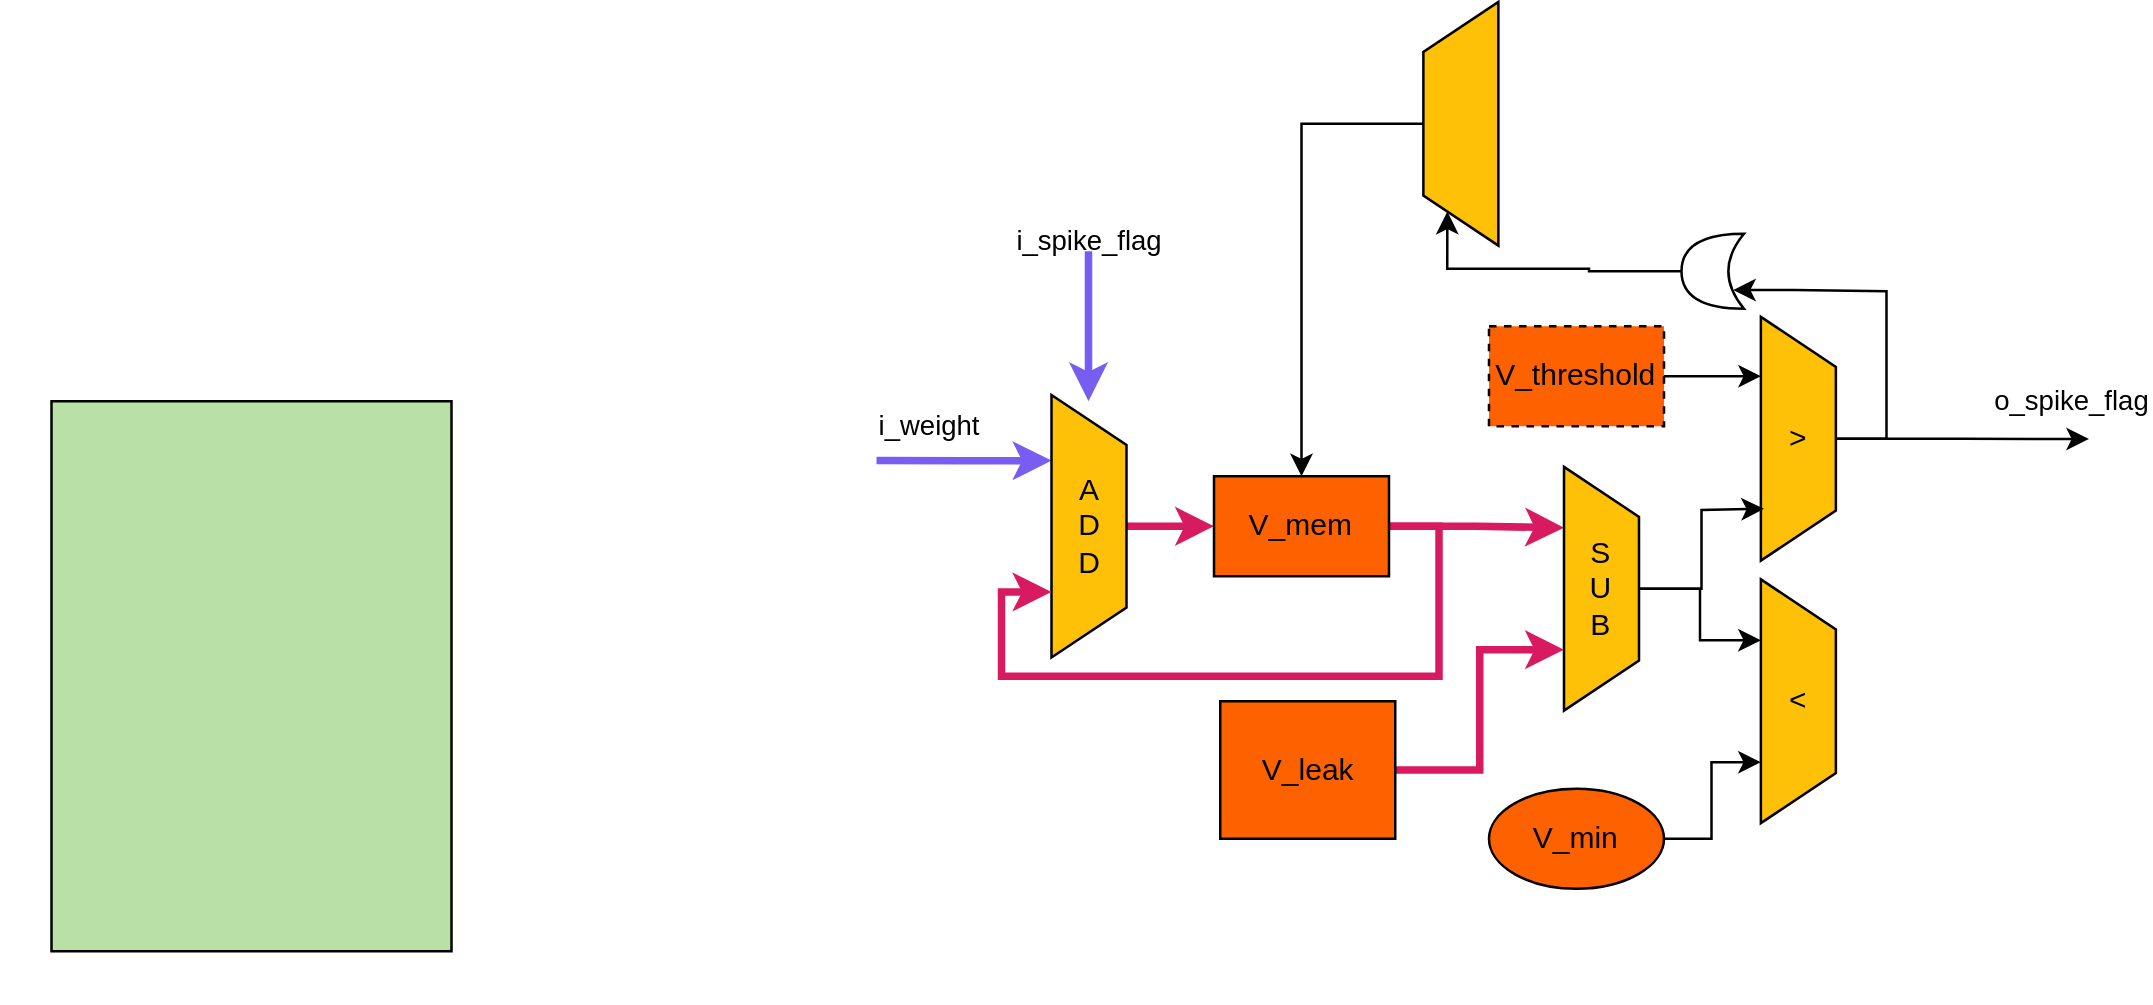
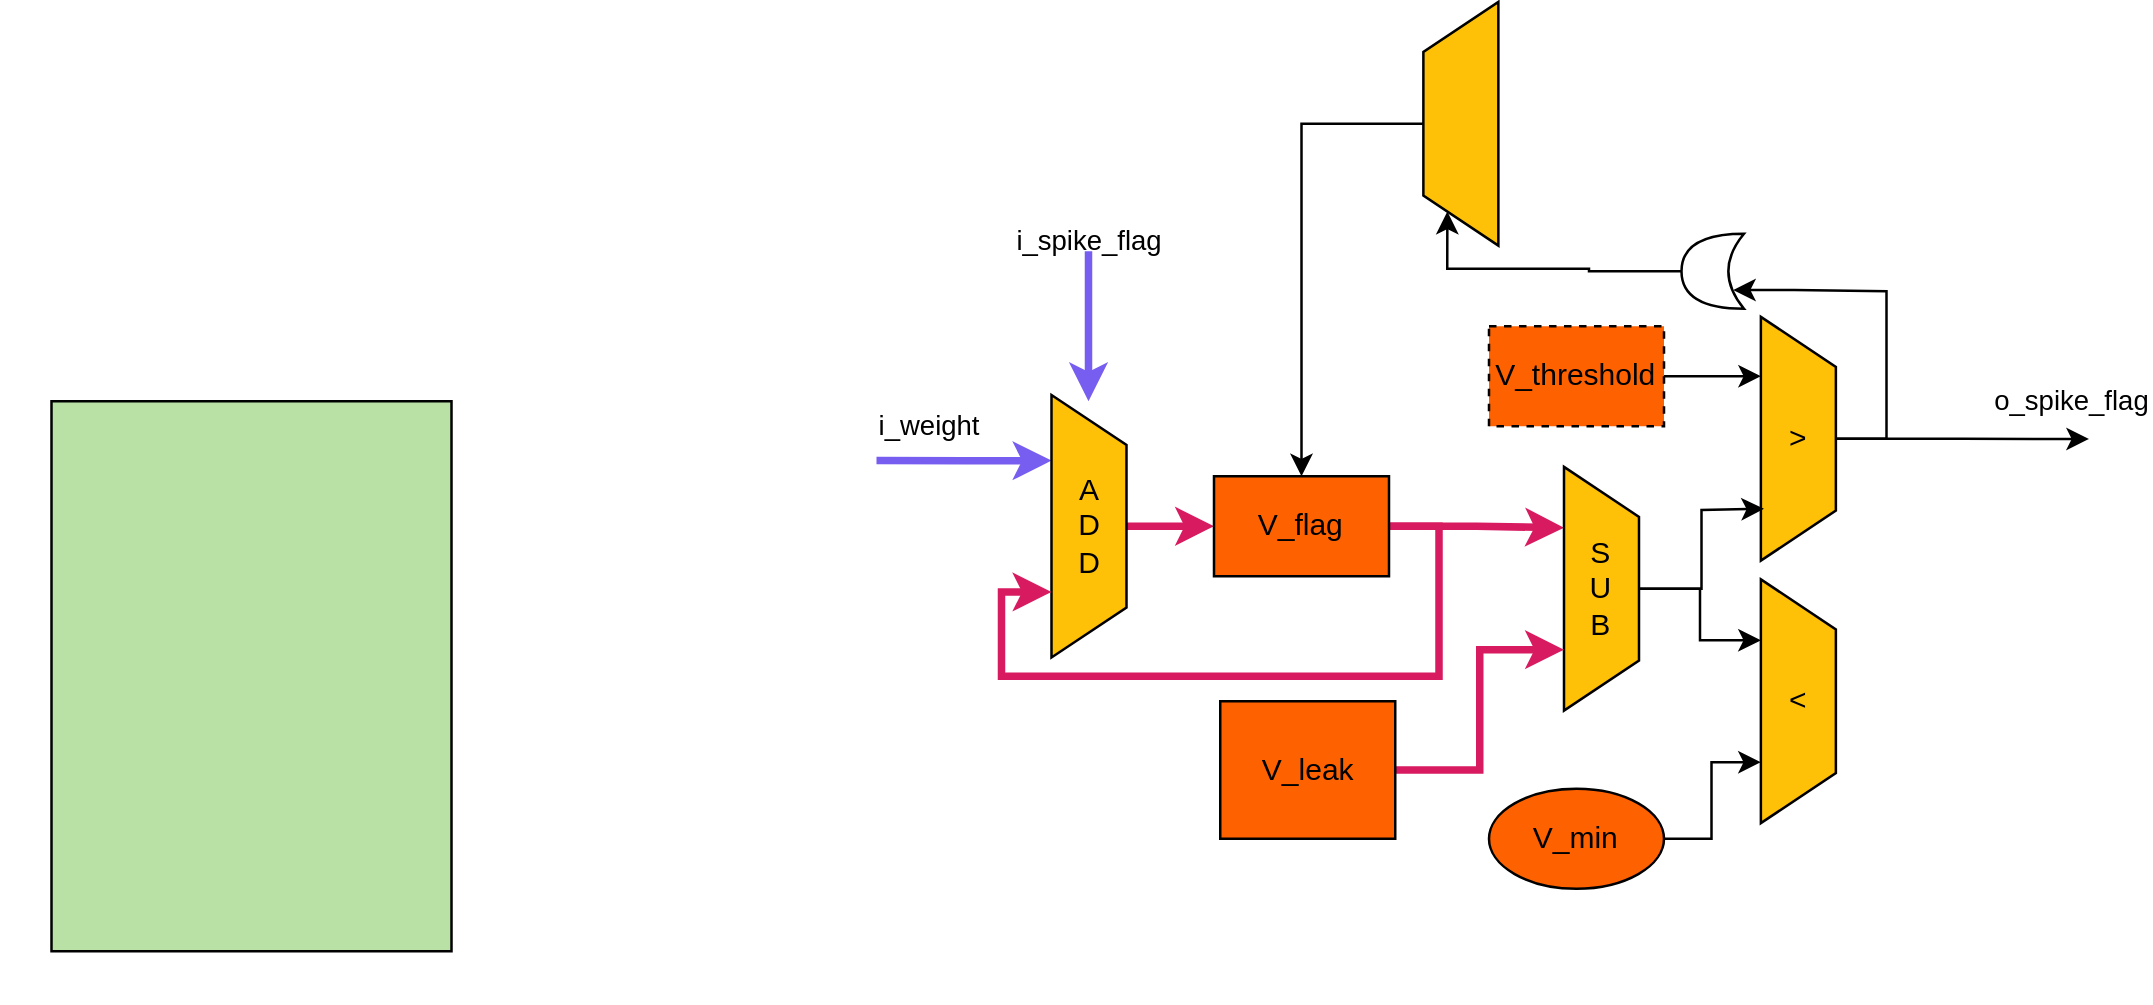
node "V_mem": label "V_mem" -> "V_flag"
